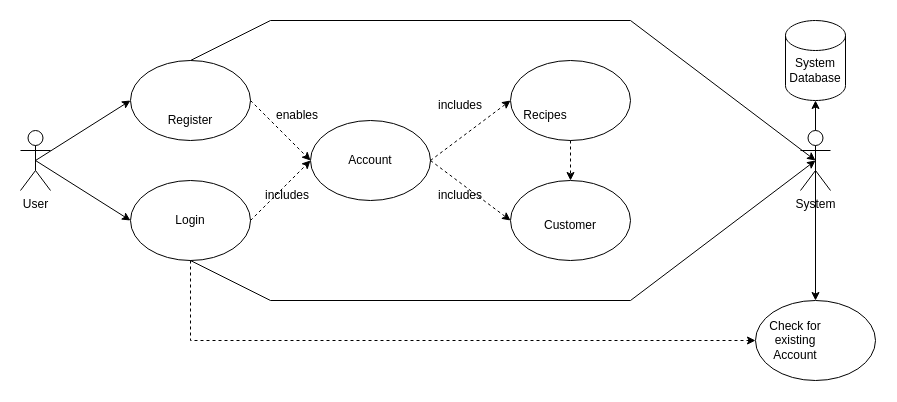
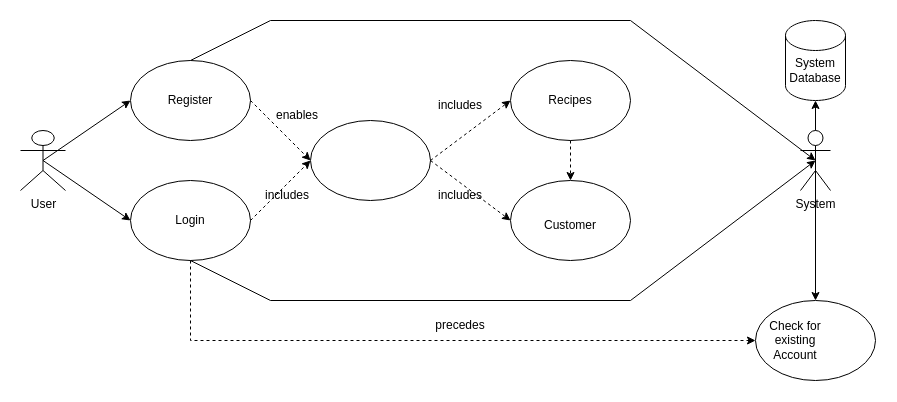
node "Recipes": moved (546, 116) -> (571, 101)
node "Register": moved (191, 121) -> (191, 101)
node "User": size 30x60 -> 45x60
node "Account": removed
node "precedes": added
